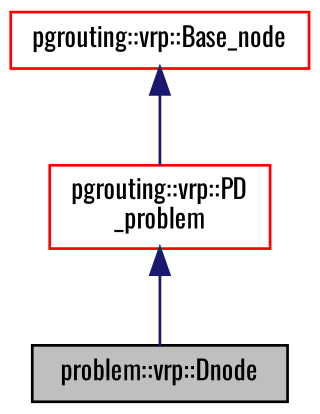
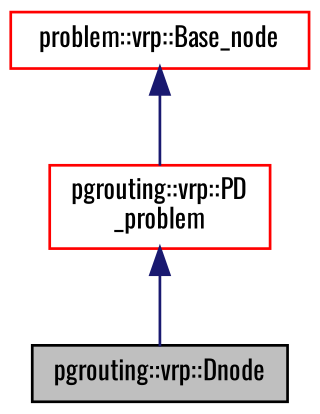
node "pgrouting::vrp::Base_node": label "pgrouting::vrp::Base_node" -> "problem::vrp::Base_node"
node "problem::vrp::Dnode": label "problem::vrp::Dnode" -> "pgrouting::vrp::Dnode"
